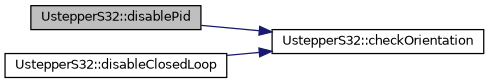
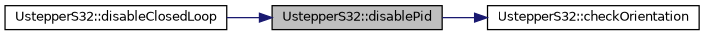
edge "UstepperS32::disableClosedLoop" -> "UstepperS32::checkOrientation": now "UstepperS32::disableClosedLoop" -> "UstepperS32::disablePid"
